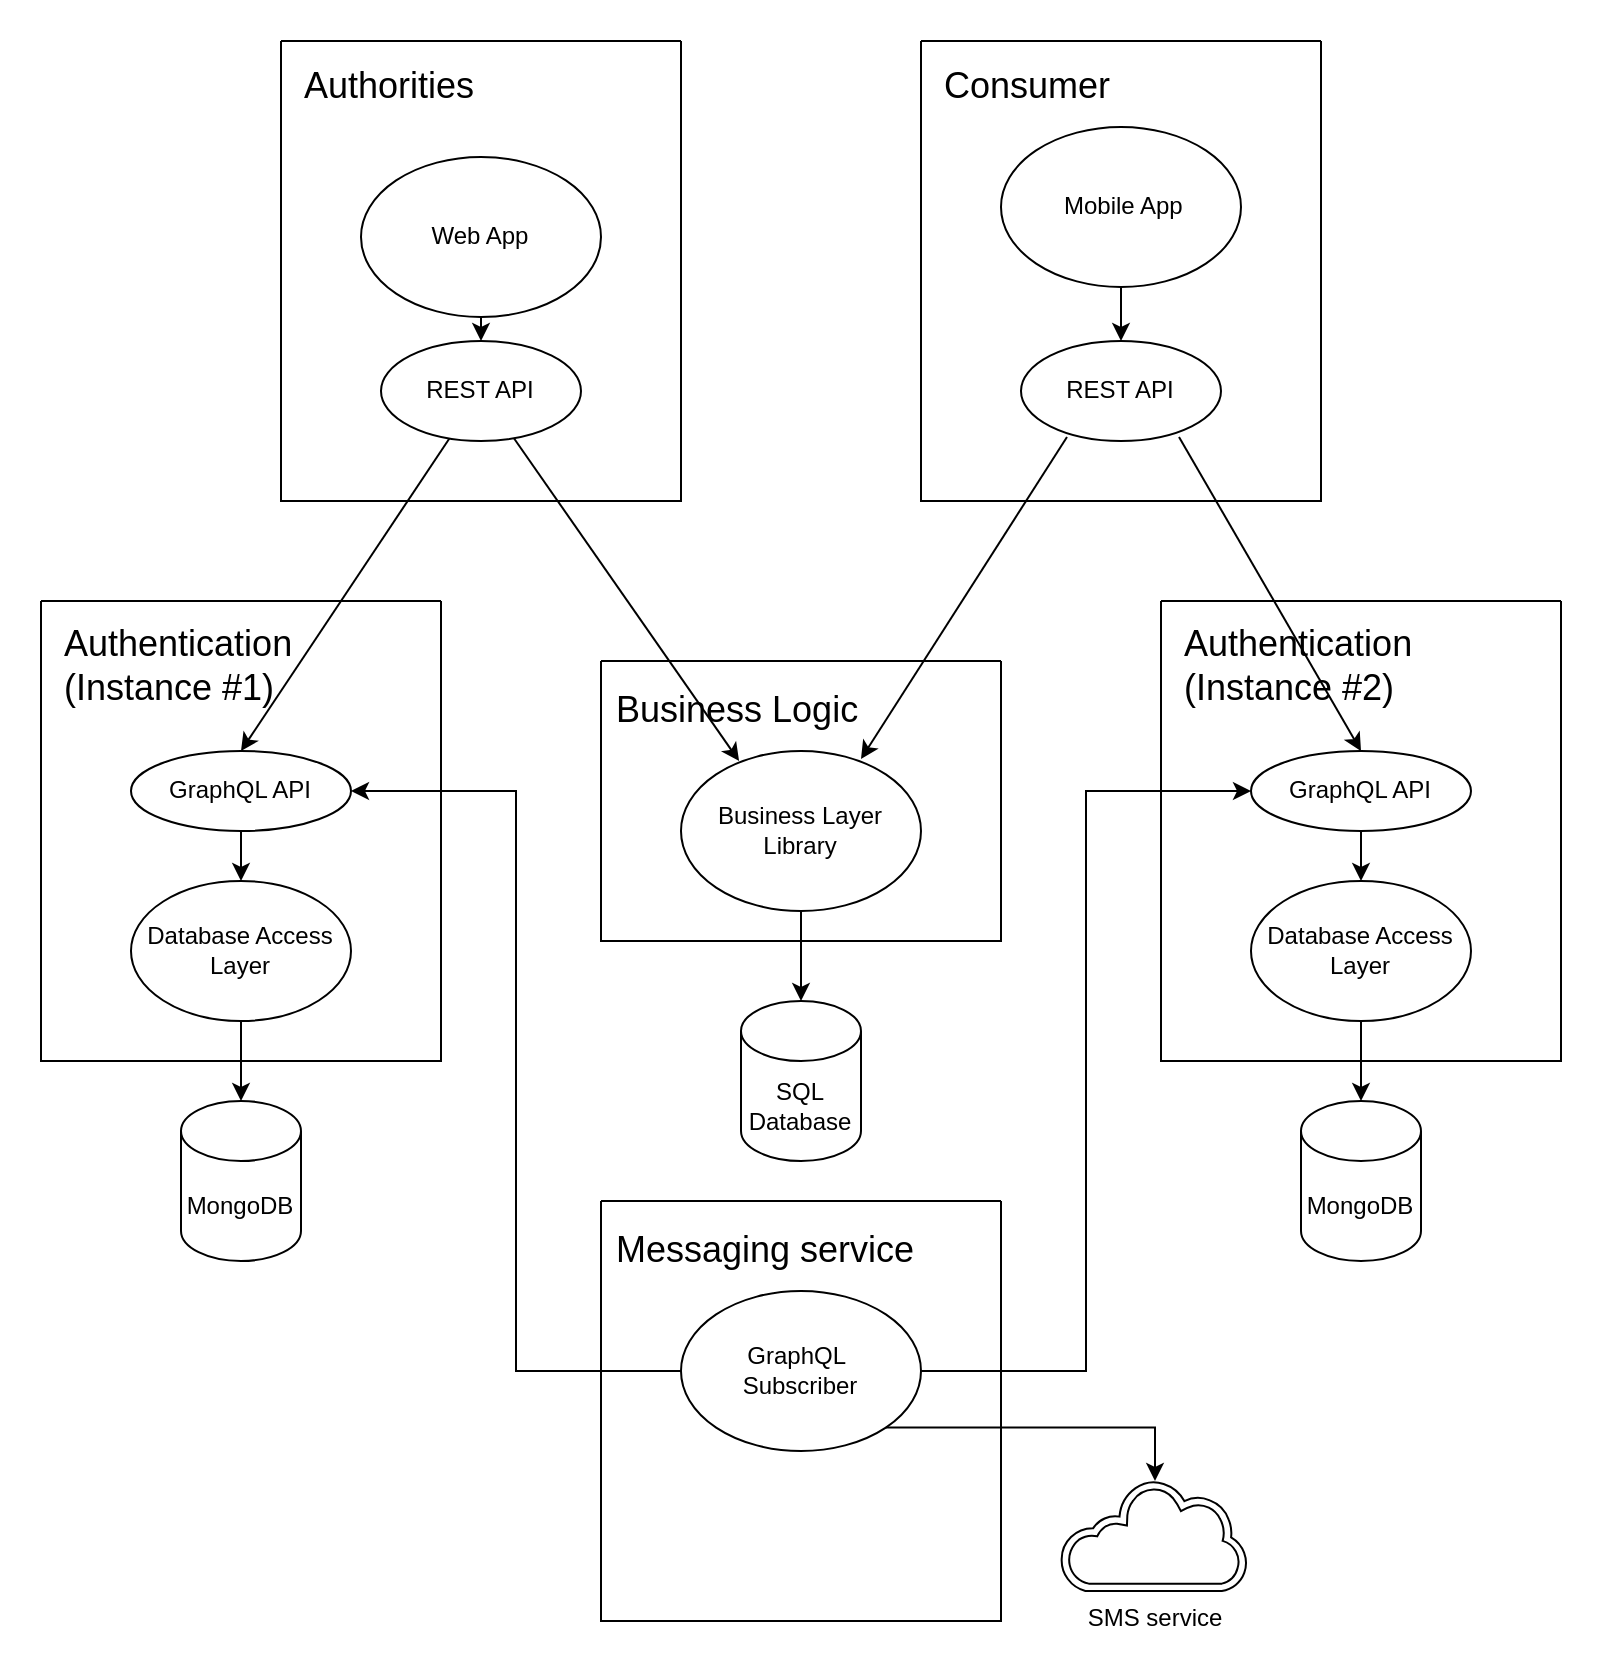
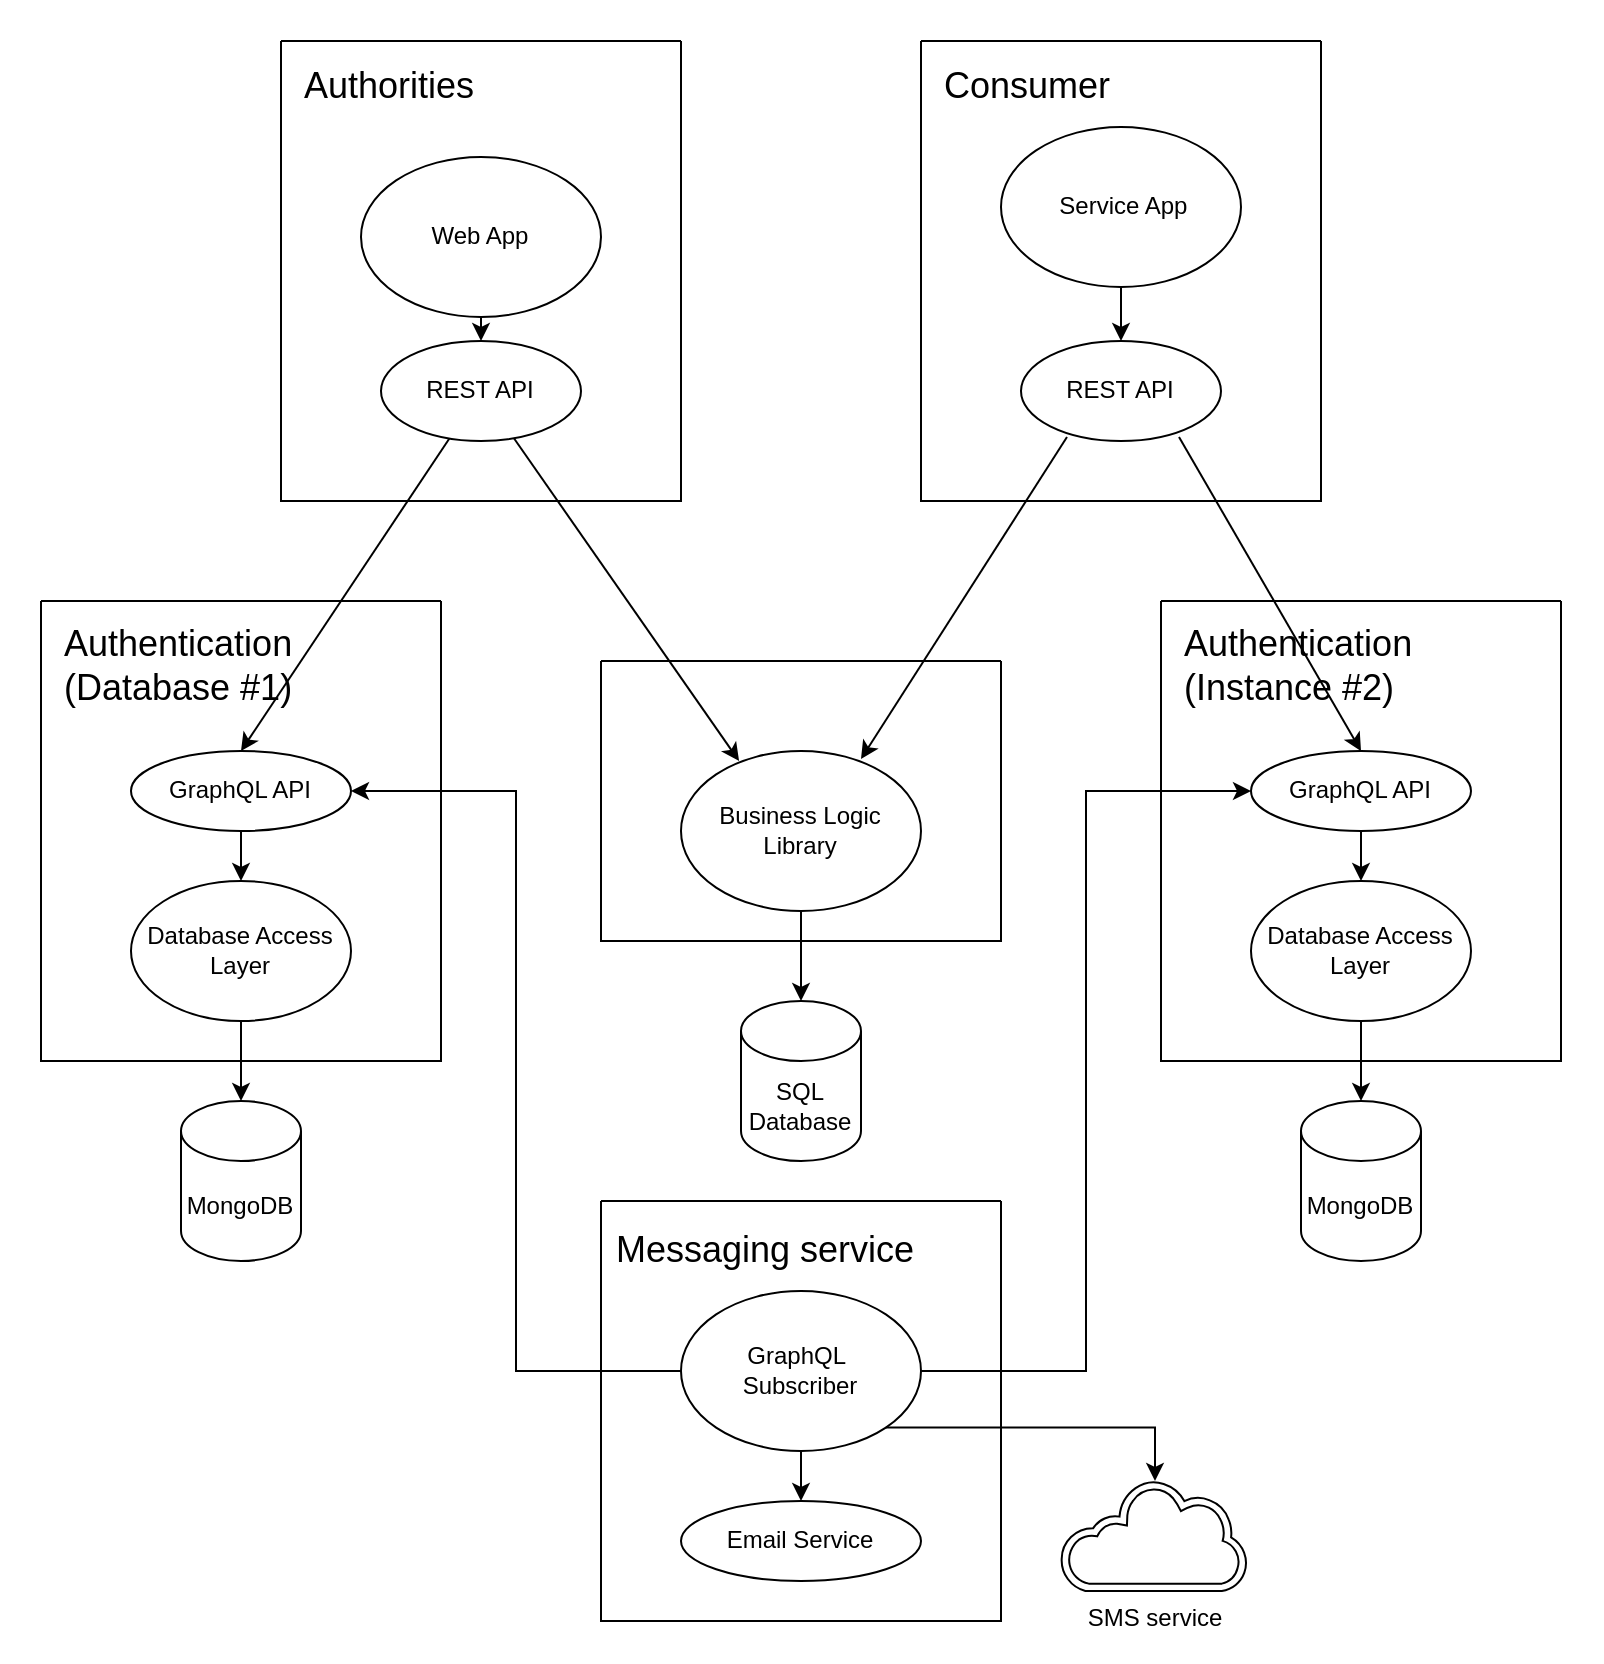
node "Mobile App": label "Mobile App" -> "Service App"
node "Authentication (Instance #1)": label "Authentication (Instance #1)" -> "Authentication (Database #1)"
node "Business Logic": removed
node "Business Layer Library": label "Business Layer Library" -> "Business Logic Library"
edge "GraphQL Subscriber" -> "Email Service": added
node "Email Service": added
